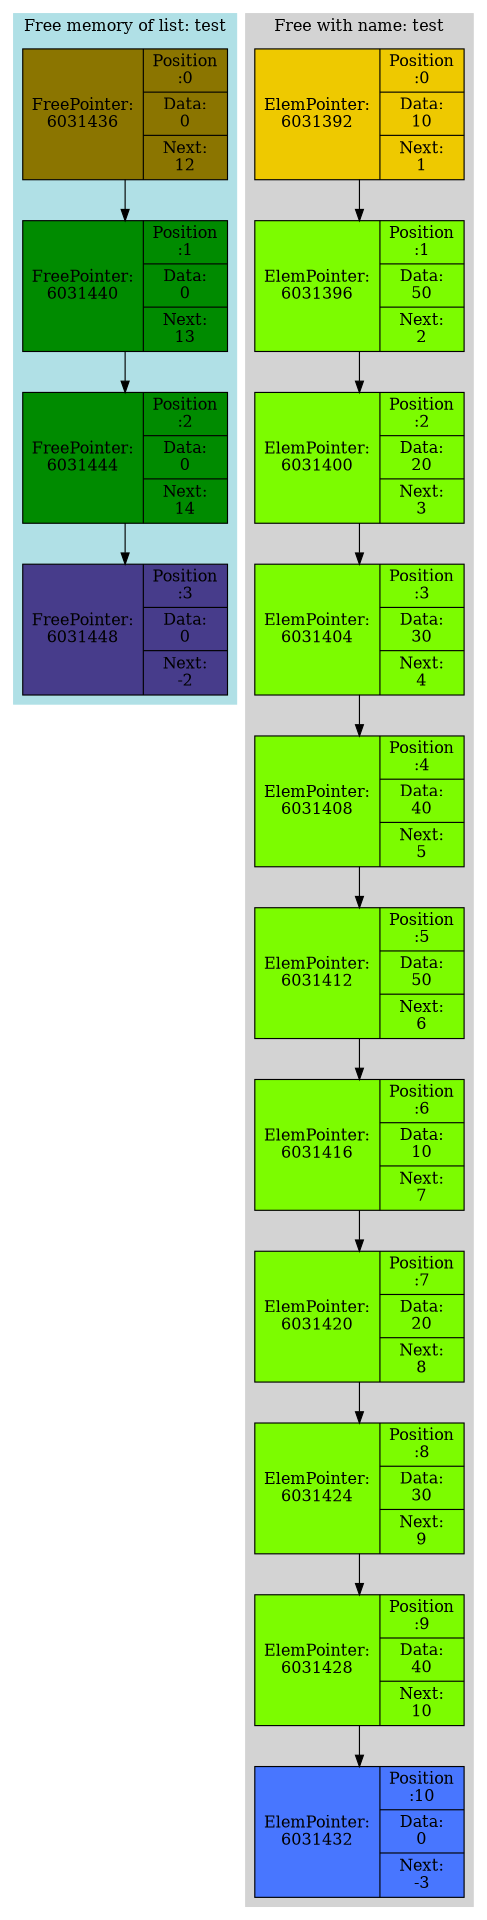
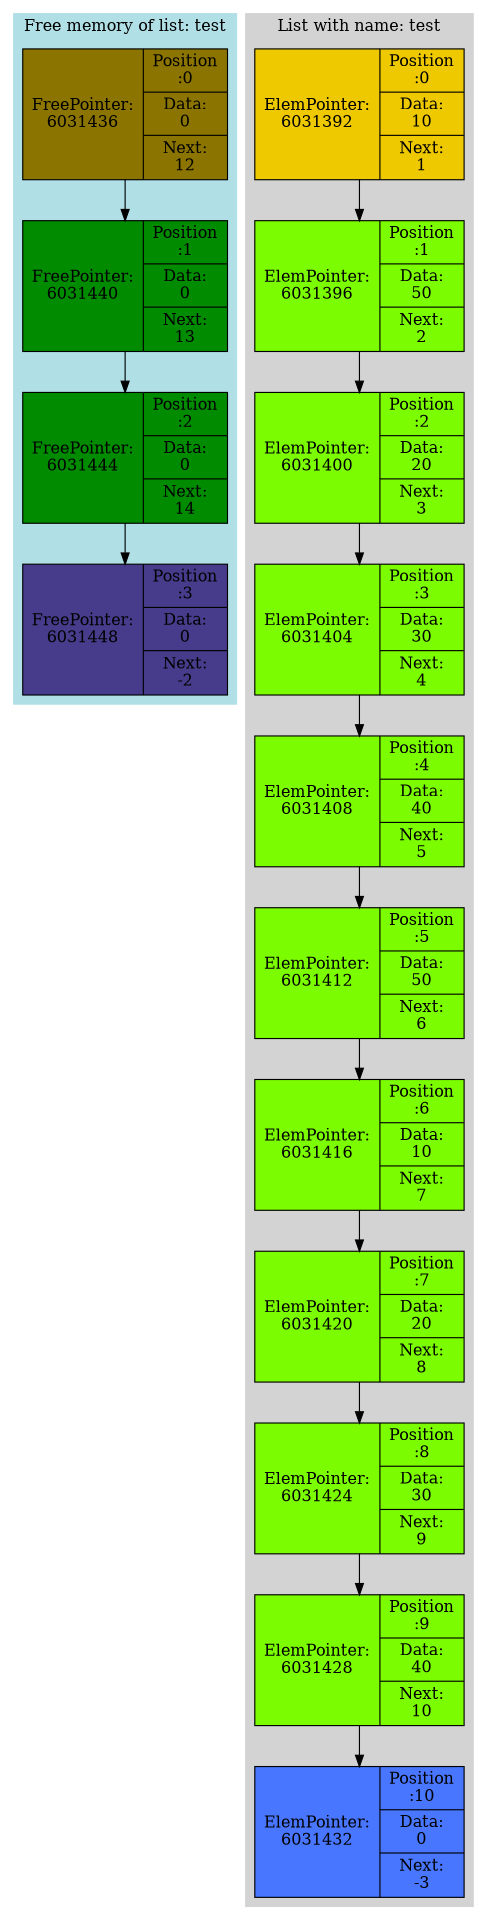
cluster "Free with name: test": label "Free with name: test" -> "List with name: test"
